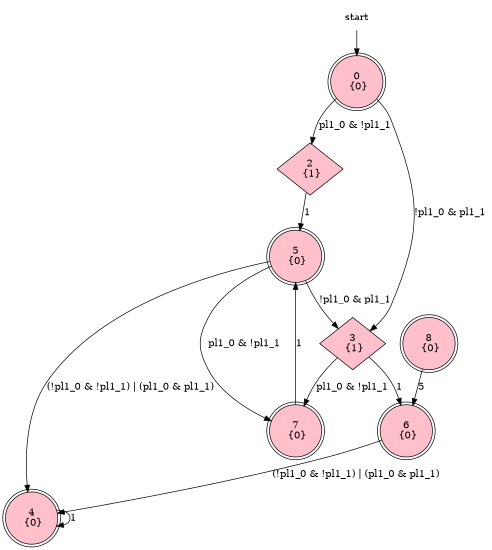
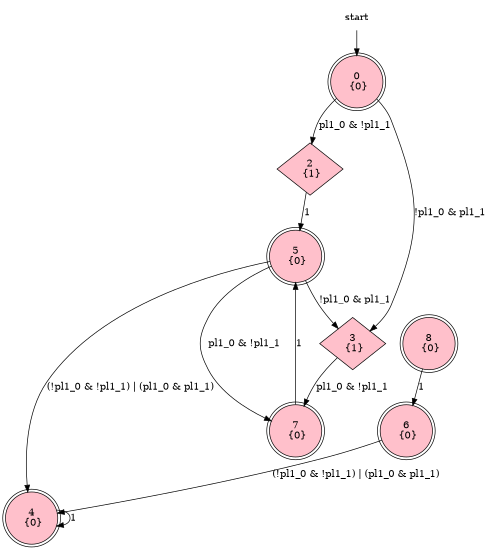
edge "3 {1}" -> "6 {0}": removed, label "1"
edge "8 {0}" -> "6 {0}": label "5" -> "1"
